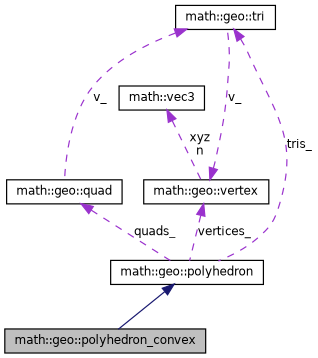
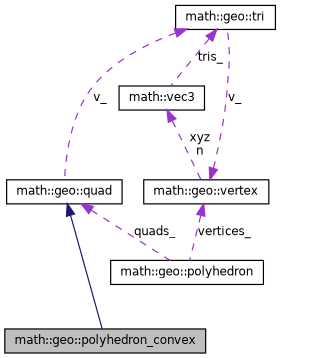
edge "math::geo::polyhedron" -> "math::geo::tri": now "math::vec3" -> "math::geo::tri"
edge "math::geo::polyhedron_convex" -> "math::geo::polyhedron": now "math::geo::polyhedron_convex" -> "math::geo::quad"
